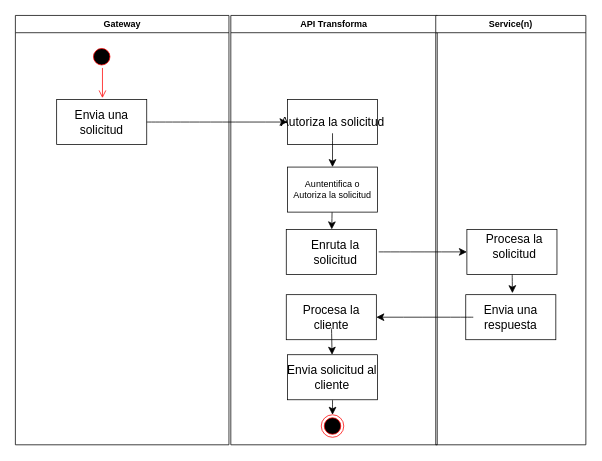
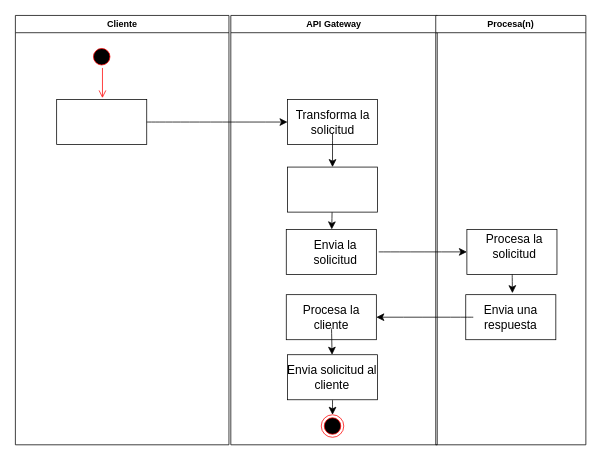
node "Gateway": label "Gateway" -> "Cliente"
node "API Transforma": label "API Transforma" -> "API Gateway"
node "Service(n)": label "Service(n)" -> "Procesa(n)"
node "Envia una solicitud": removed
node "Autoriza la solicitud": label "Autoriza la solicitud" -> "Transforma la solicitud"
node "Auntentifica o Autoriza la solicitud": removed
node "Enruta la solicitud": label "Enruta la solicitud" -> "Envia la solicitud"
